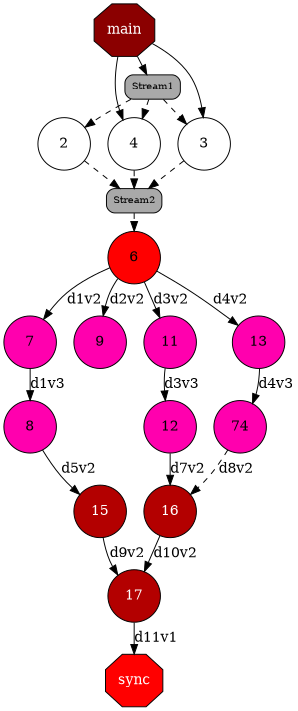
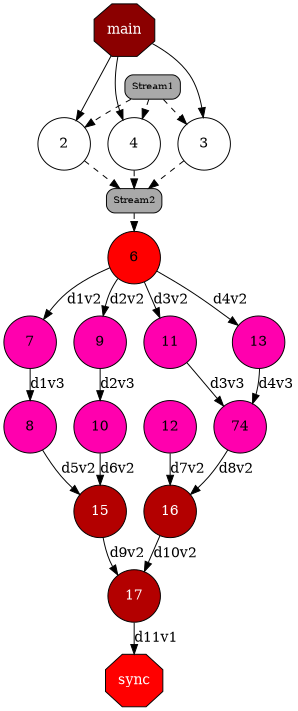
edge "main" -> "Stream1": now "main" -> "2"
edge "11" -> "12": now "11" -> "74"
node "10": added
edge "74" -> "16": style dashed -> solid
